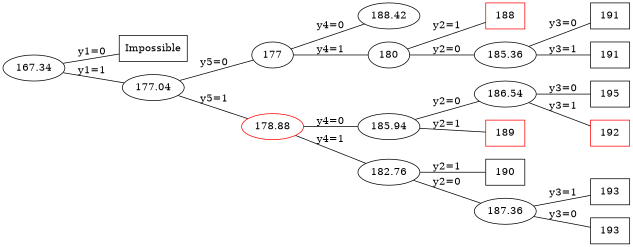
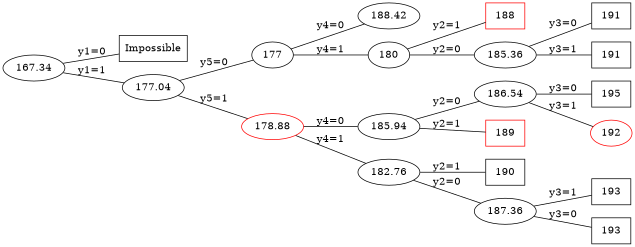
node "192": shape box -> ellipse
